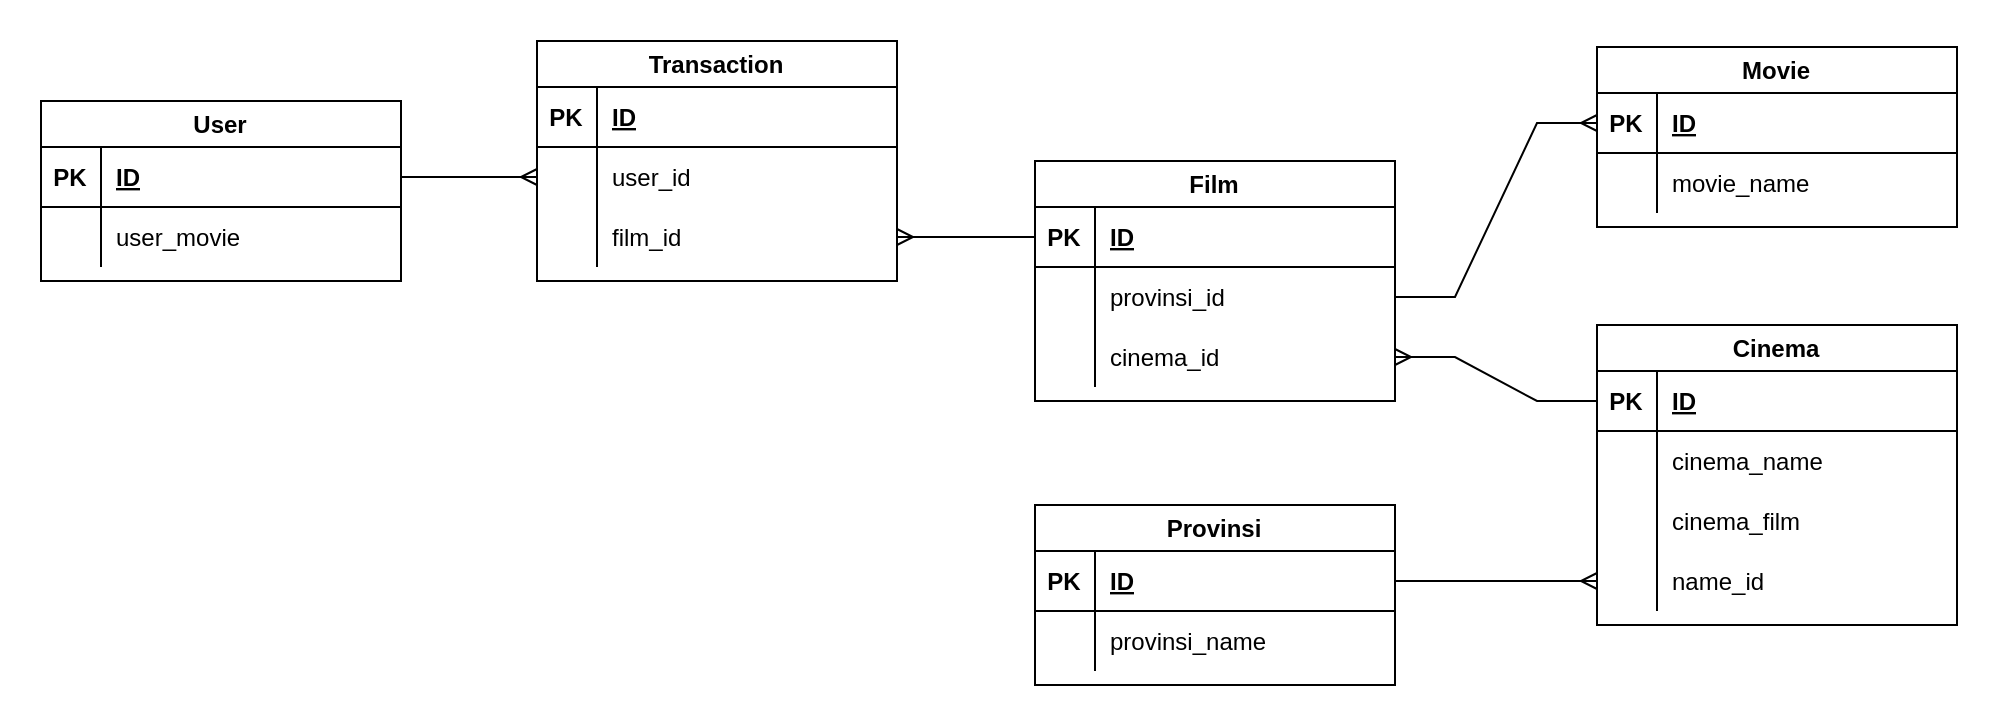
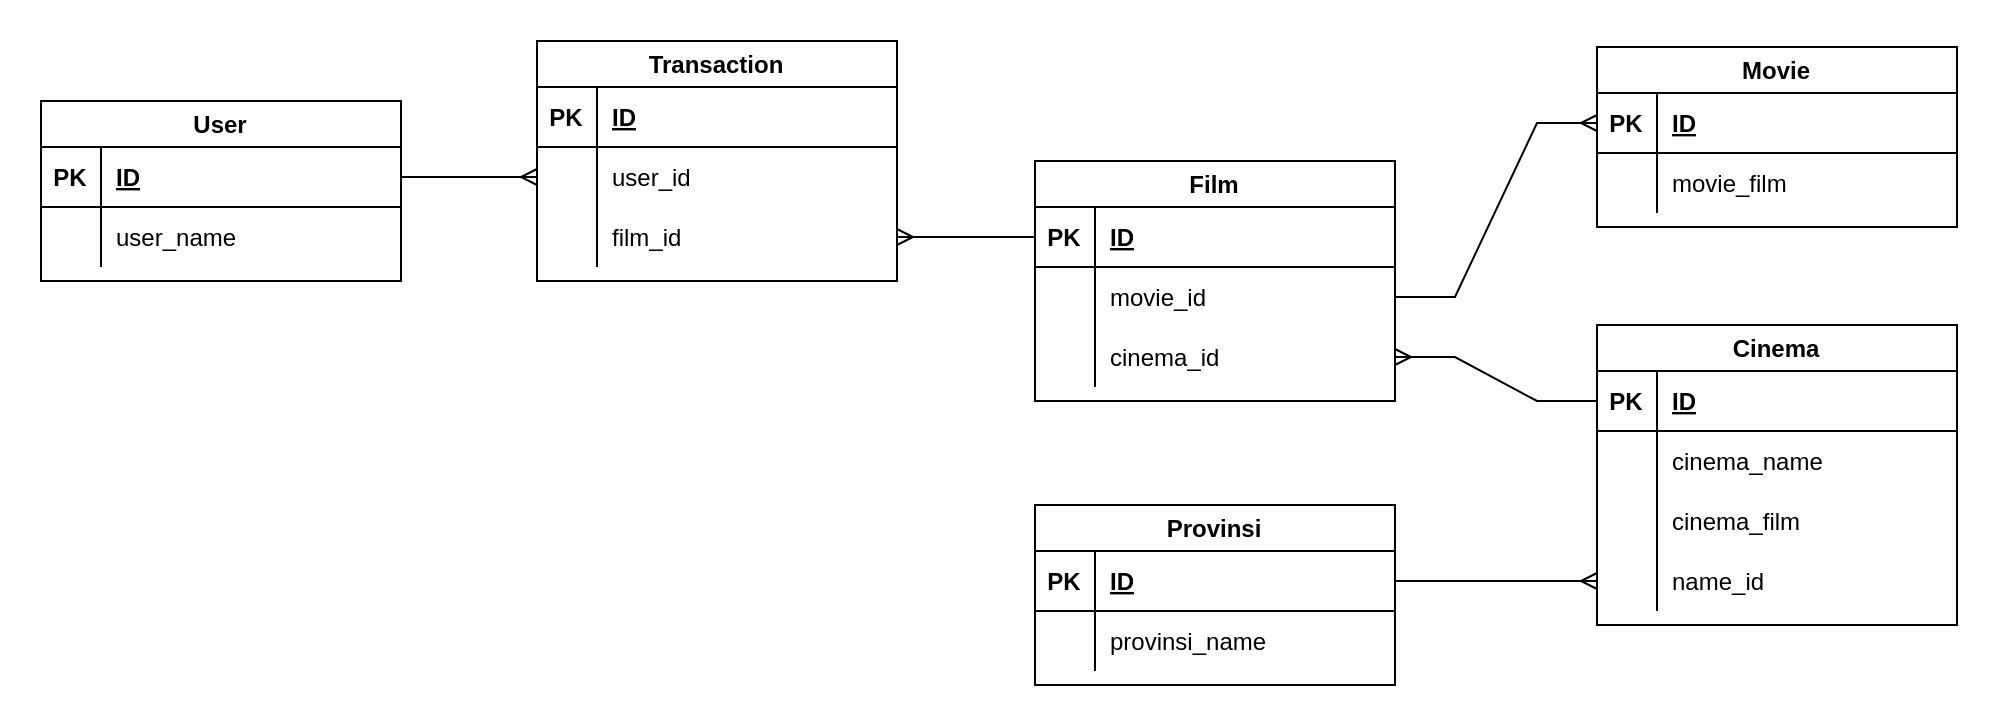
node "movie_name": label "movie_name" -> "movie_film"
node "user_movie": label "user_movie" -> "user_name"
node "provinsi_id": label "provinsi_id" -> "movie_id"
